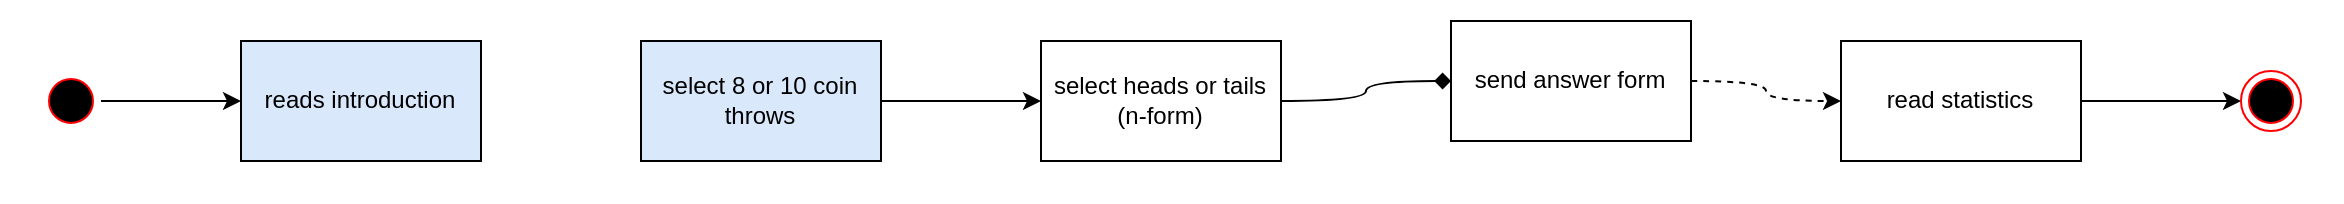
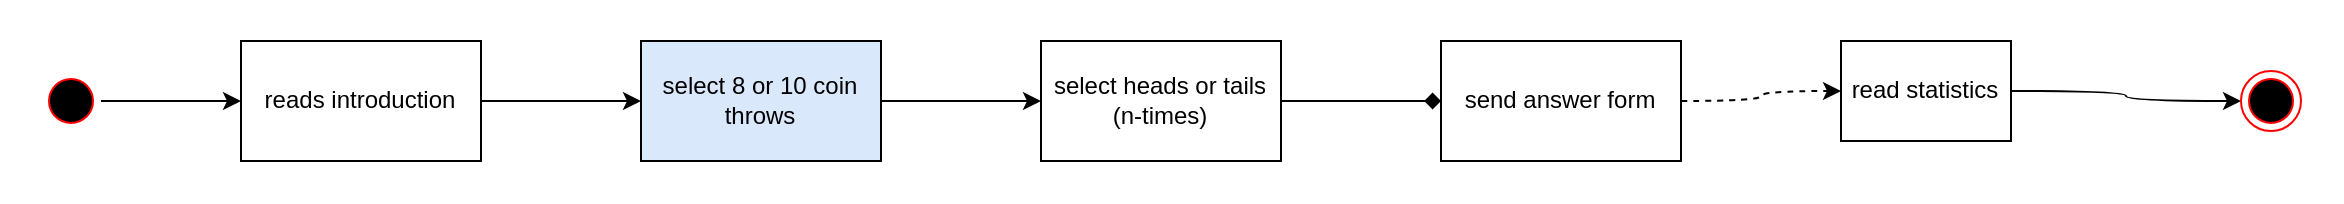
node "send answer form": moved (1571, 81) -> (1561, 101)
node "reads introduction": fillcolor #dae8fc -> #ffffff
edge "reads introduction" -> "select 8 or 10 coin throws": added
node "select heads or tails (n-form)": label "select heads or tails (n-form)" -> "select heads or tails (n-times)"
node "read statistics": size 240x120 -> 170x100
